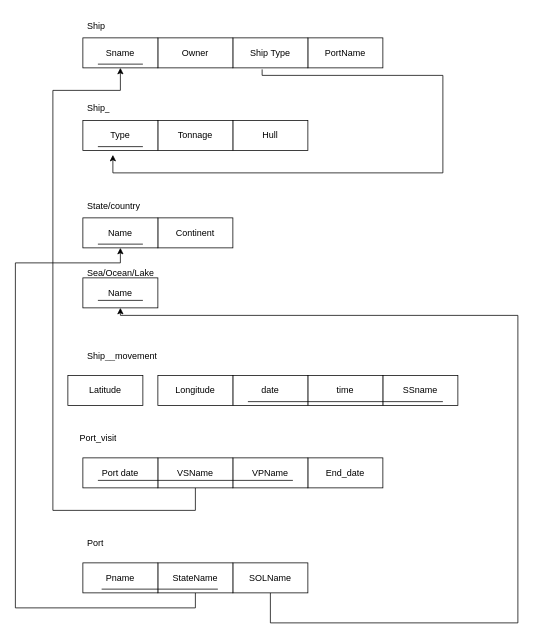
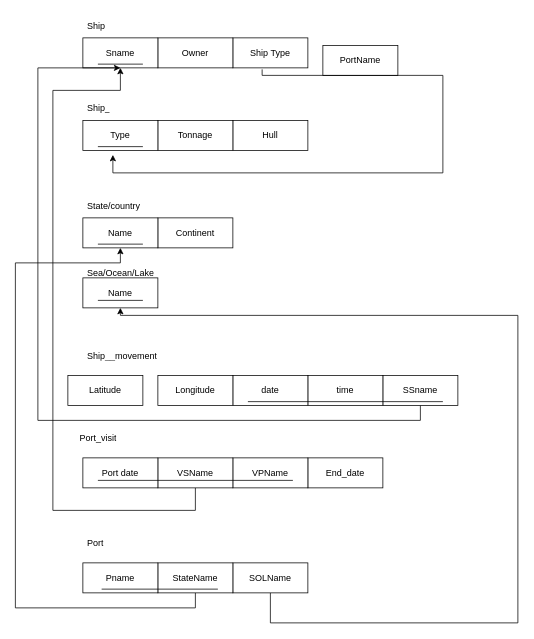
node "PortName": moved (345, 53) -> (360, 60)
edge "SSname" -> "Sname": added
